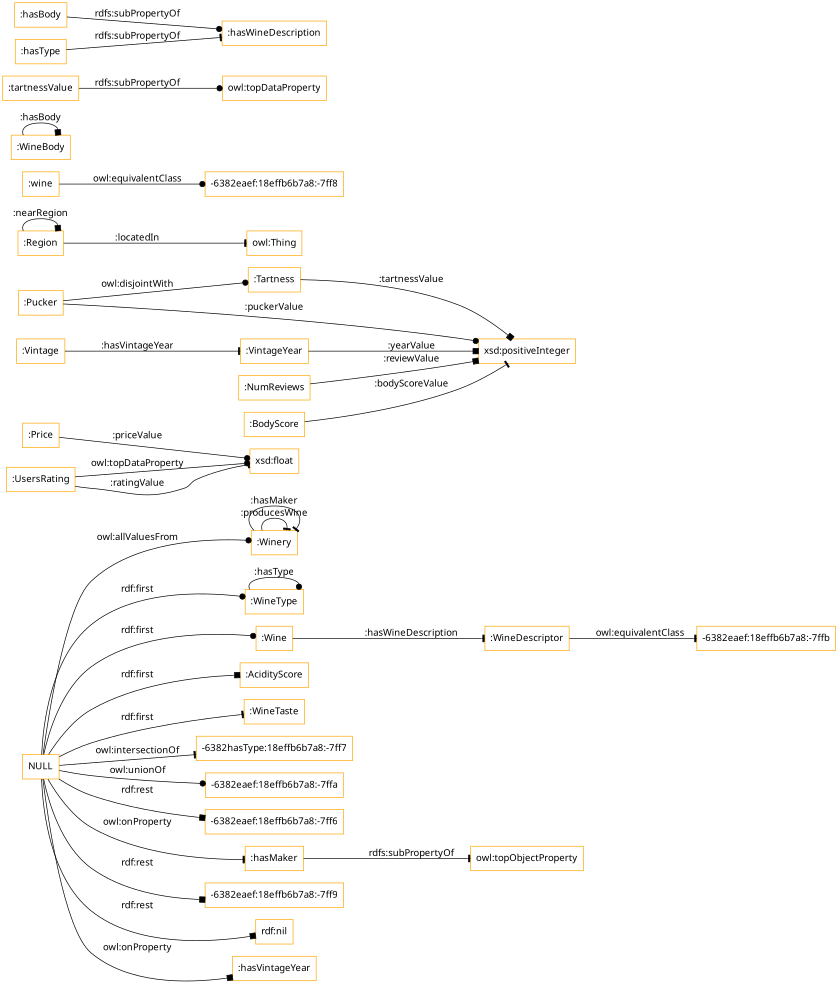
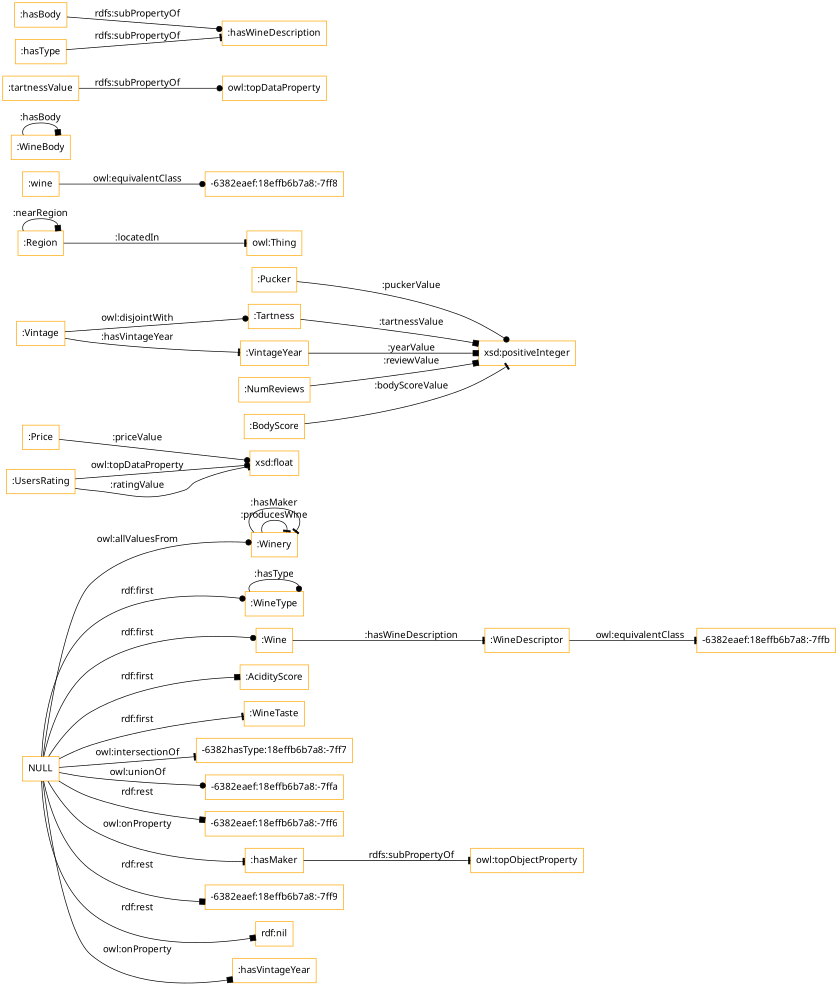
edge ":Pucker" -> ":Tartness": now ":Vintage" -> ":Tartness"
